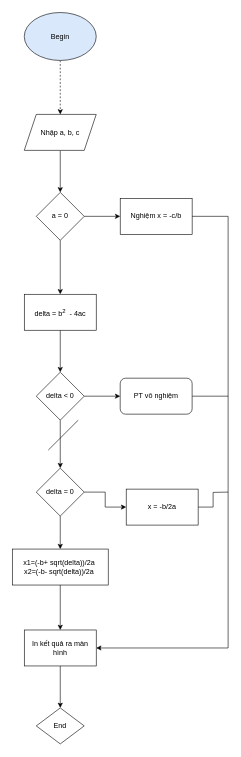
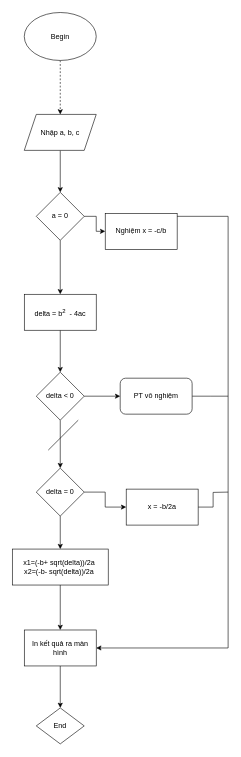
node "Begin": fillcolor #dae8fc -> #ffffff
node "Nghiệm x = -c/b": moved (156, 216) -> (141, 231)
